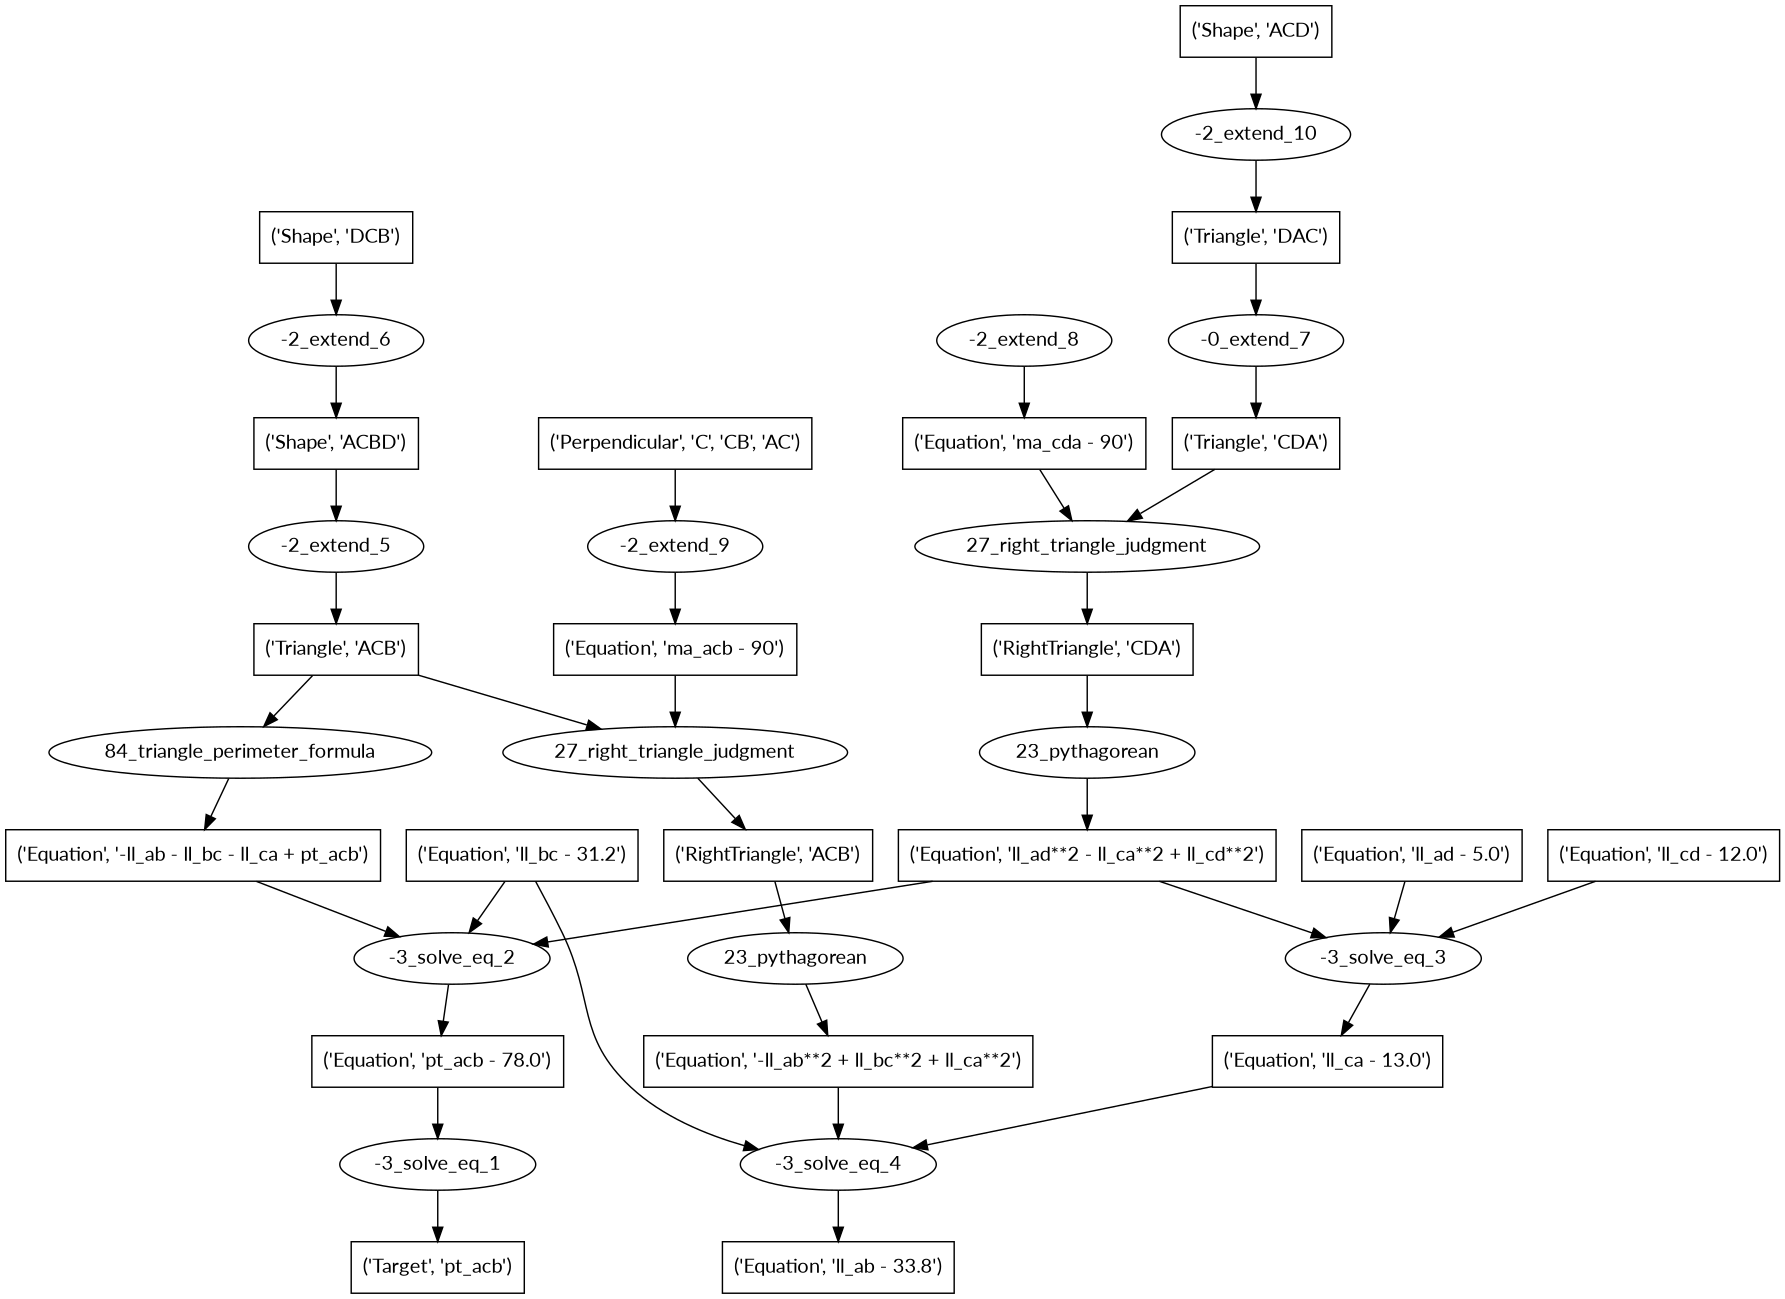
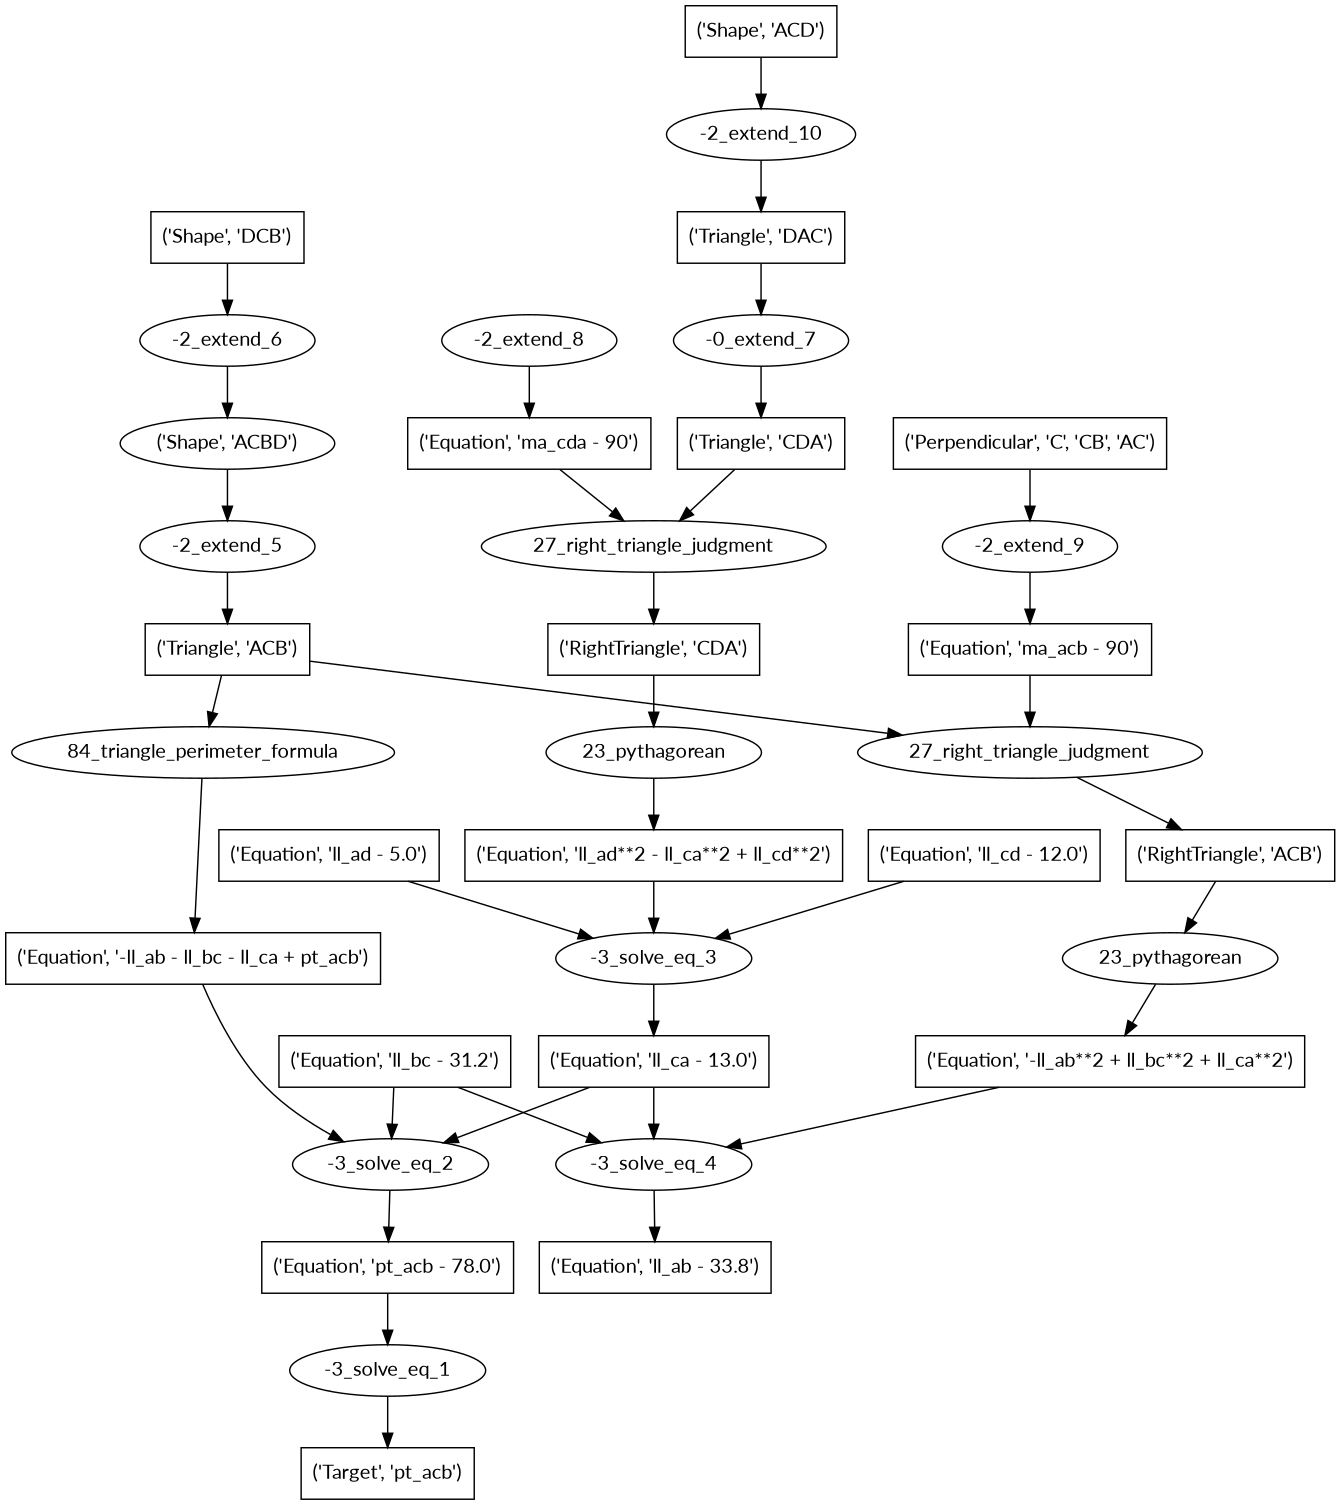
node "('Shape', 'ACBD')": shape box -> ellipse
edge "('Equation', 'll_ad**2 - ll_ca**2 + ll_cd**2')" -> "-3_solve_eq_2": now "('Equation', 'll_ca - 13.0')" -> "-3_solve_eq_2"
